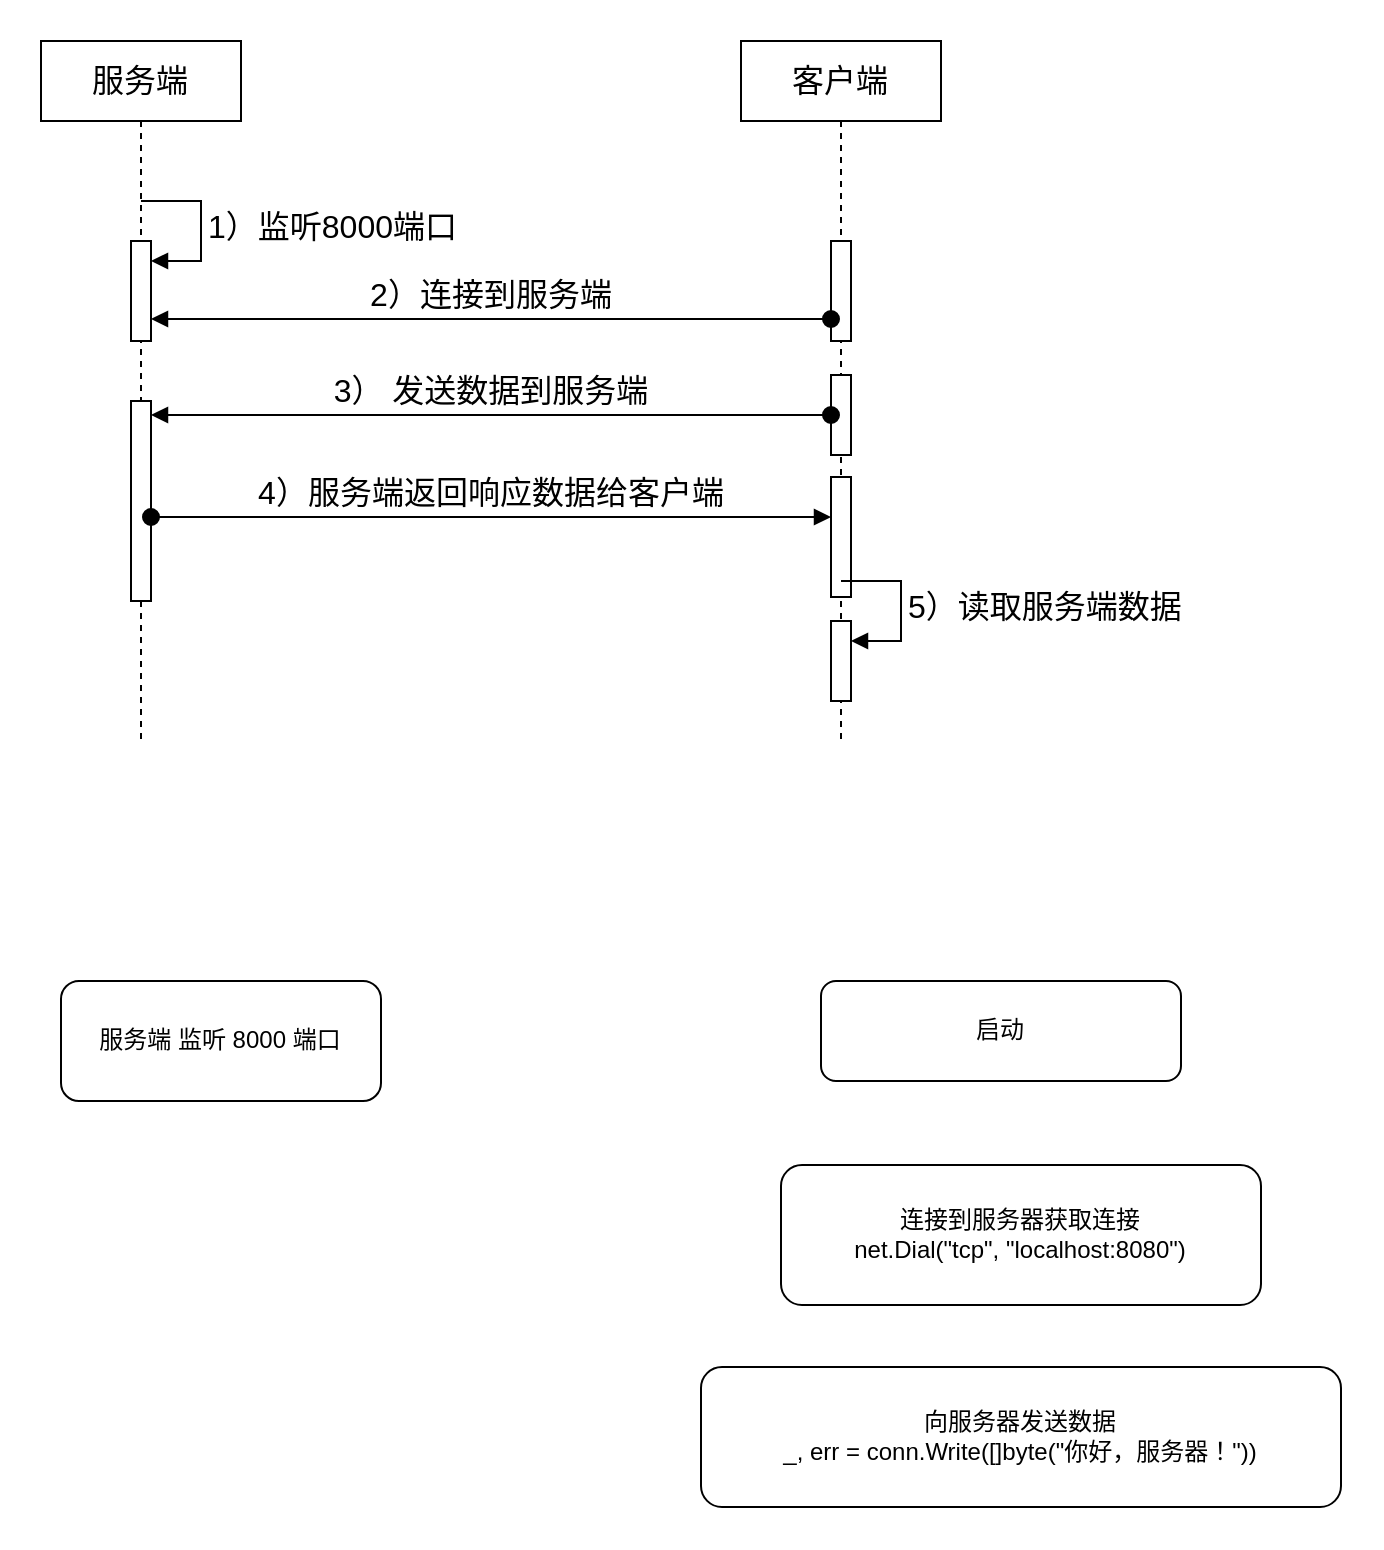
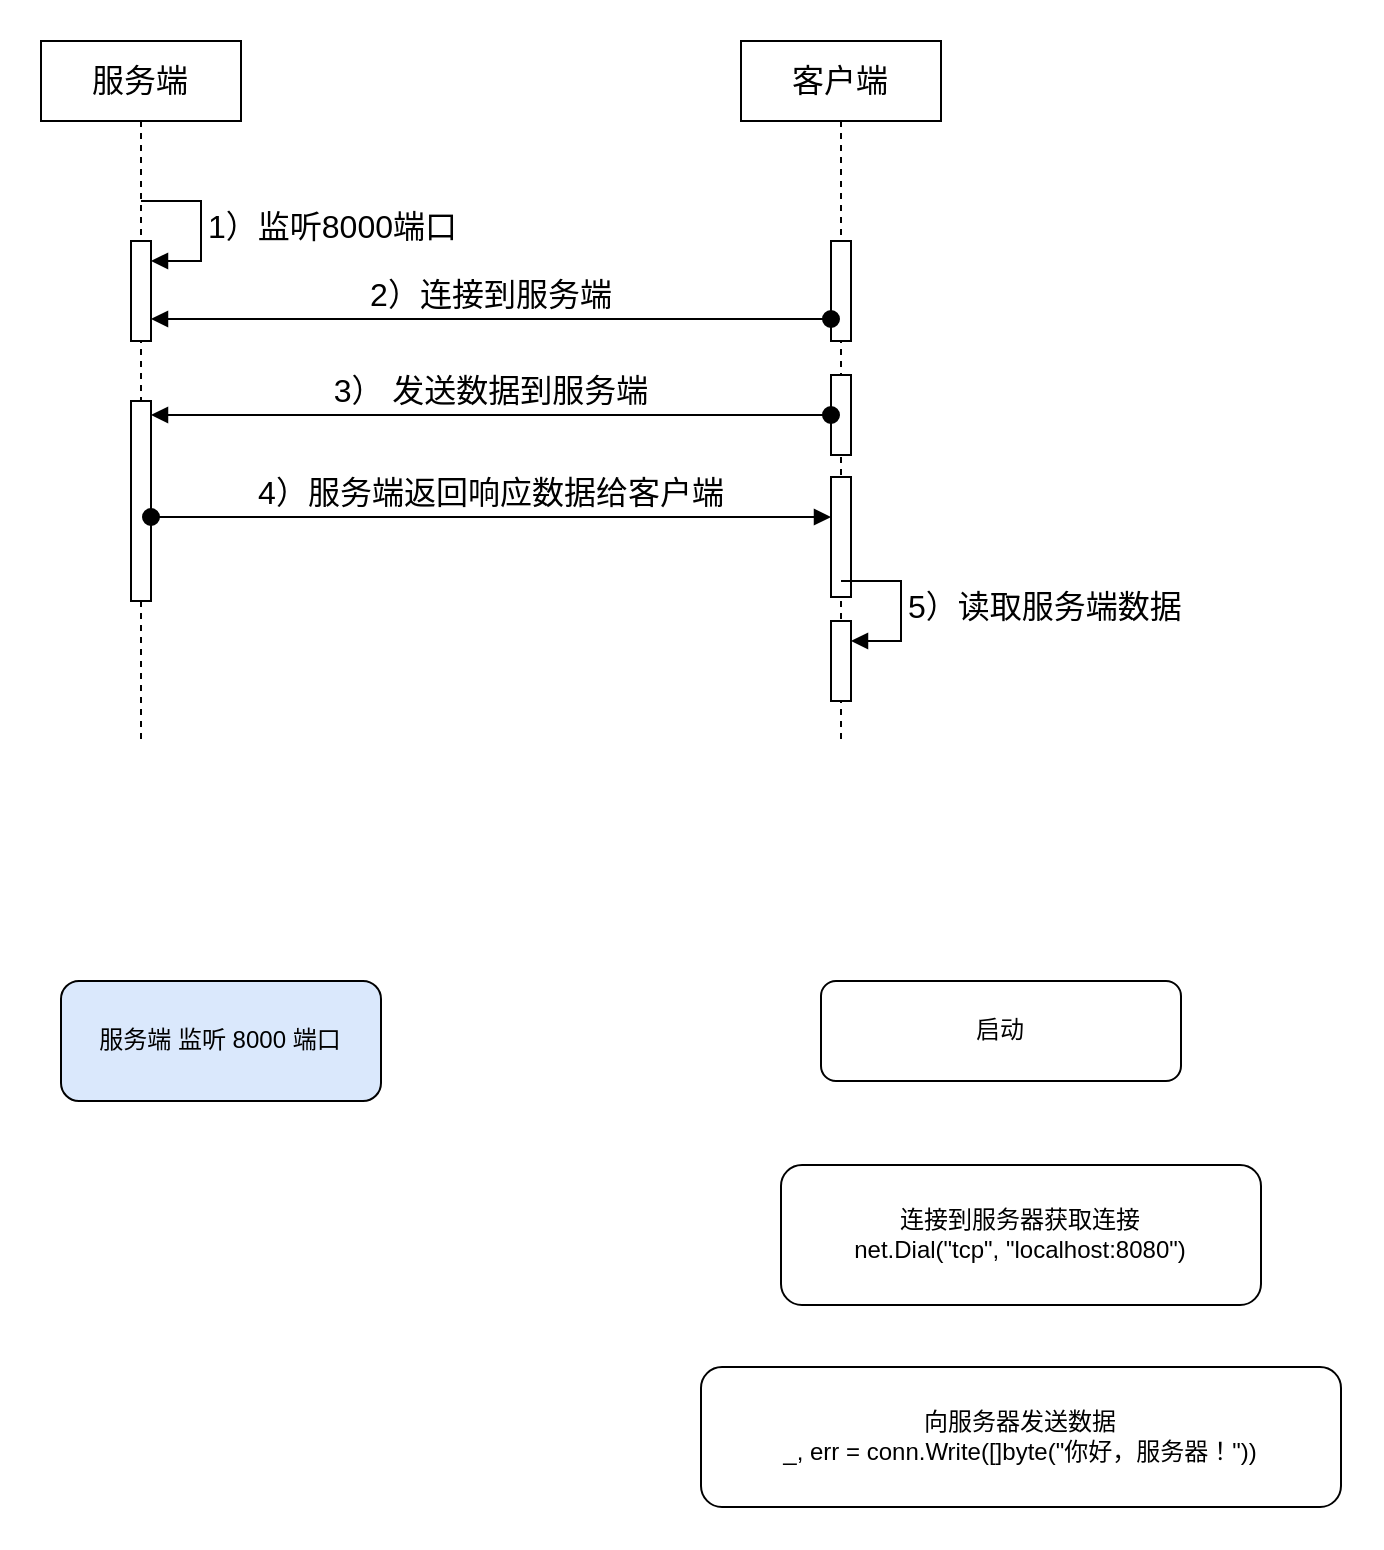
node "服务端 监听 8000 端口": fillcolor #ffffff -> #dae8fc
